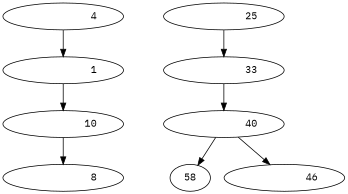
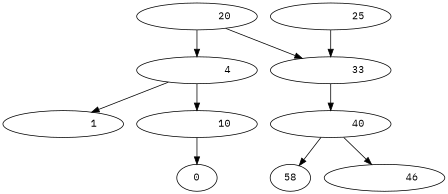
node "20": added
edge "1" -> "10": now "4" -> "10"
node "8": label "8" -> "0"
